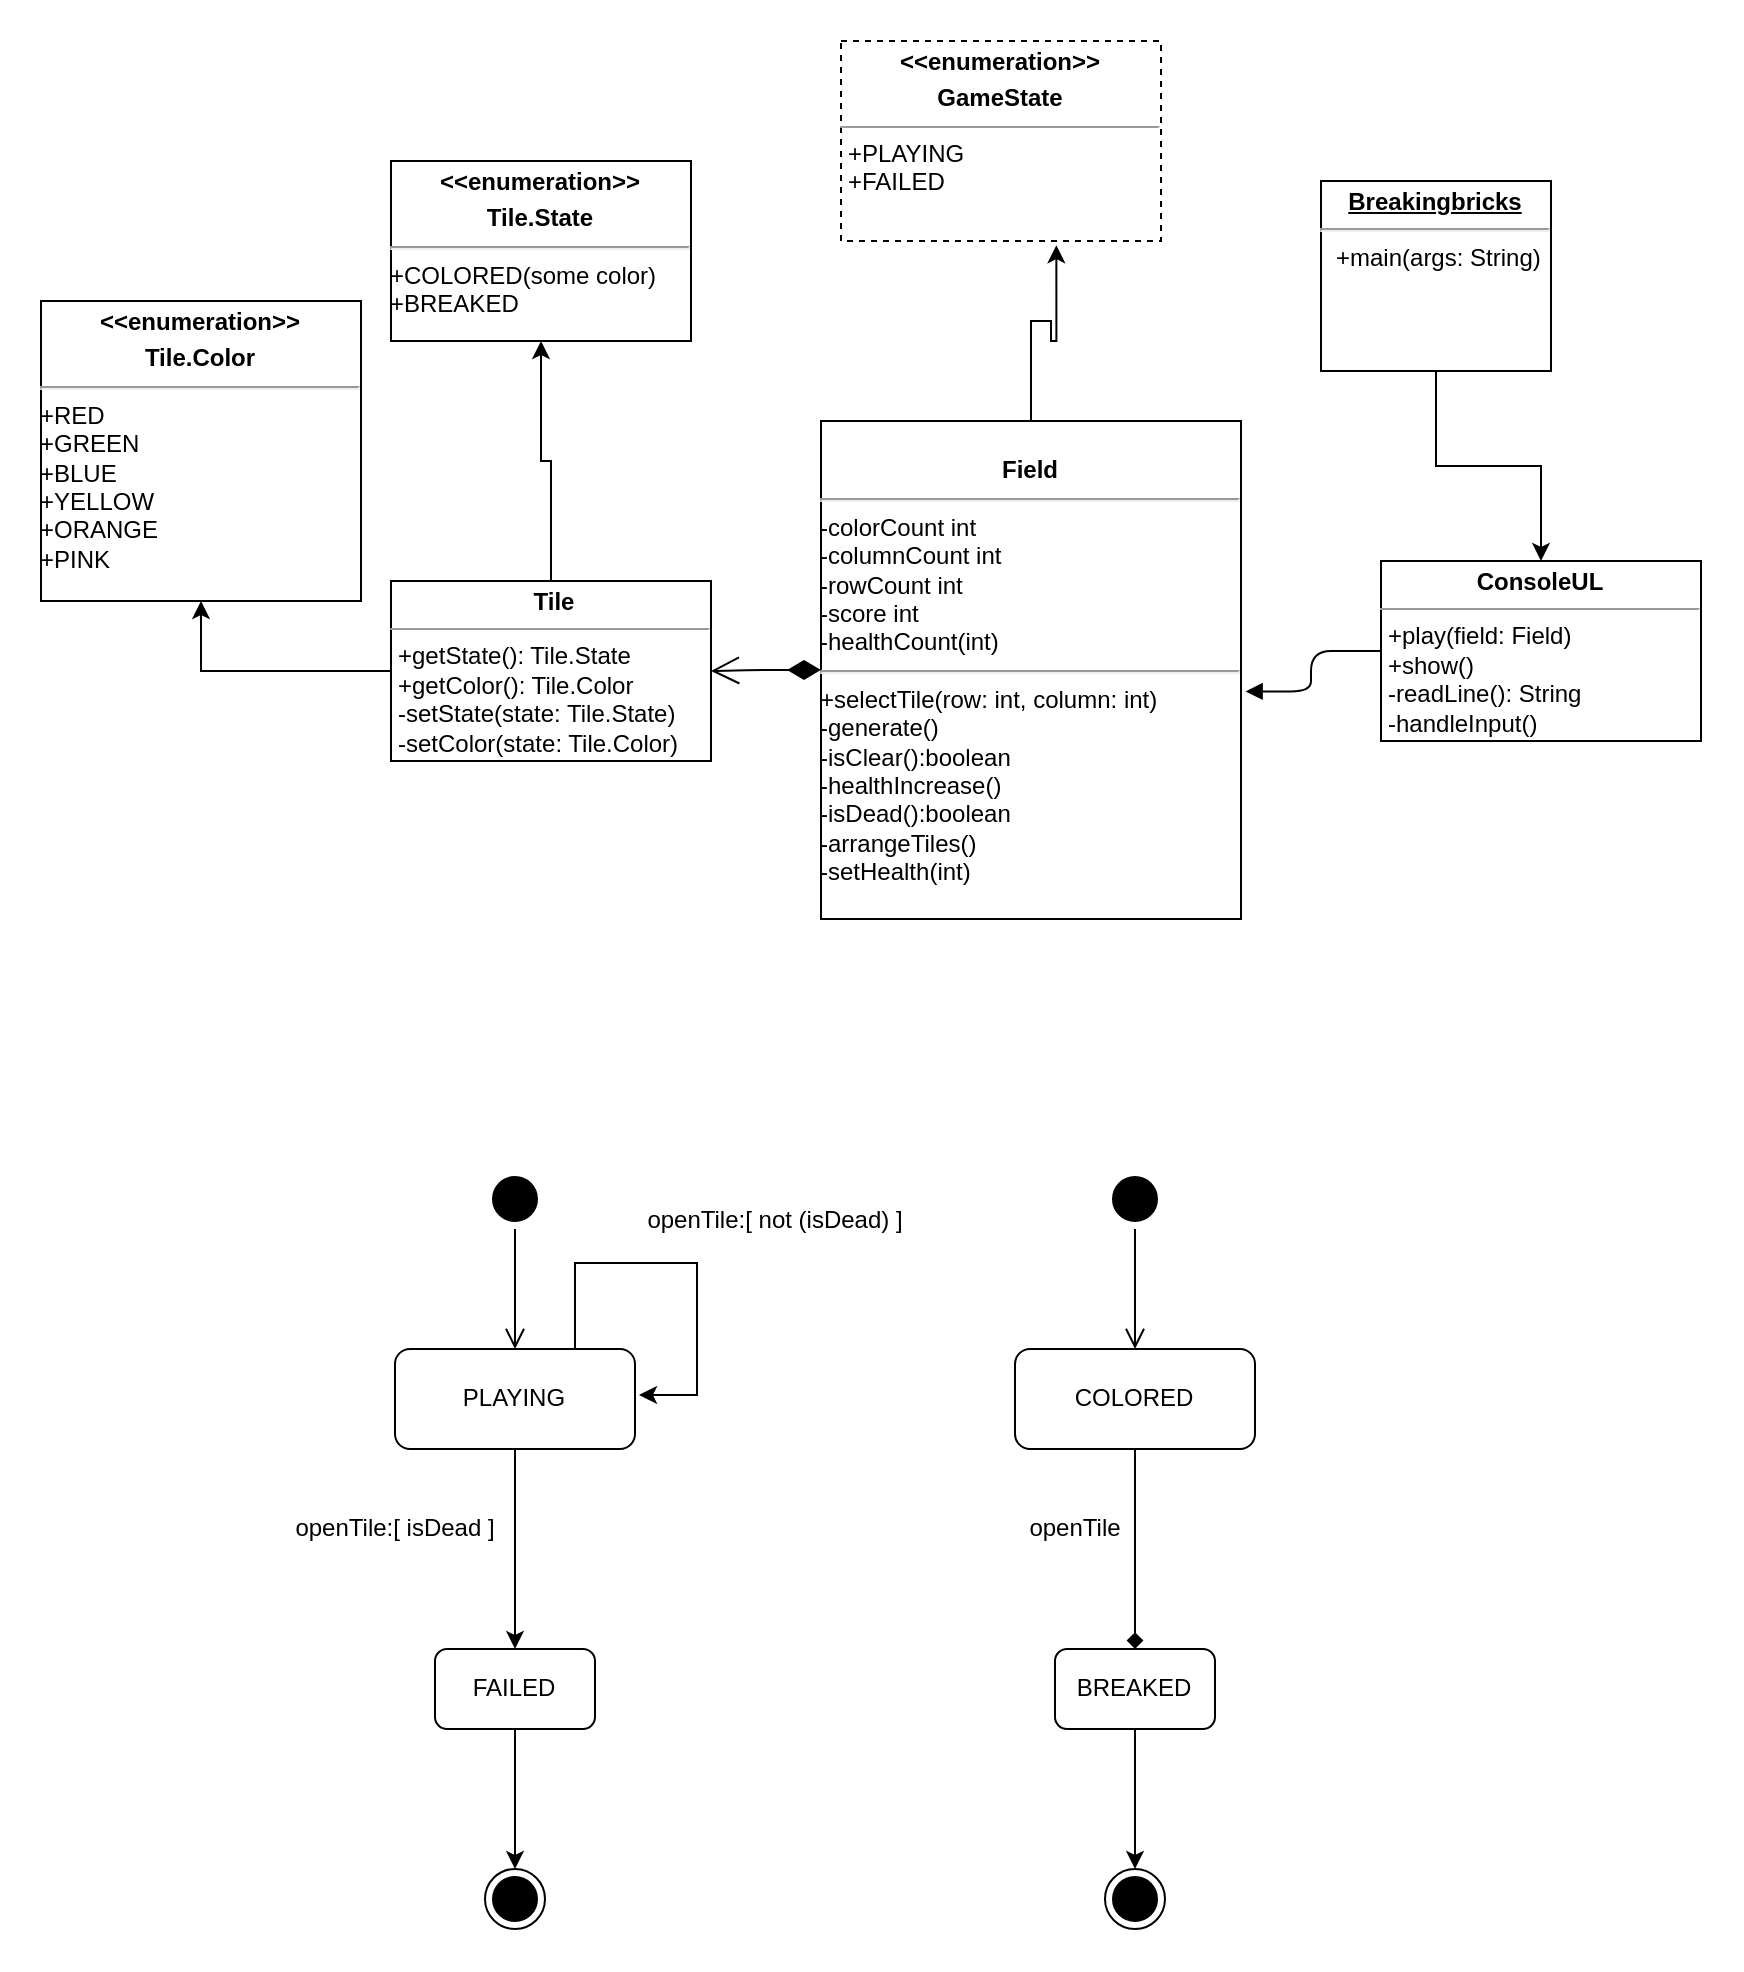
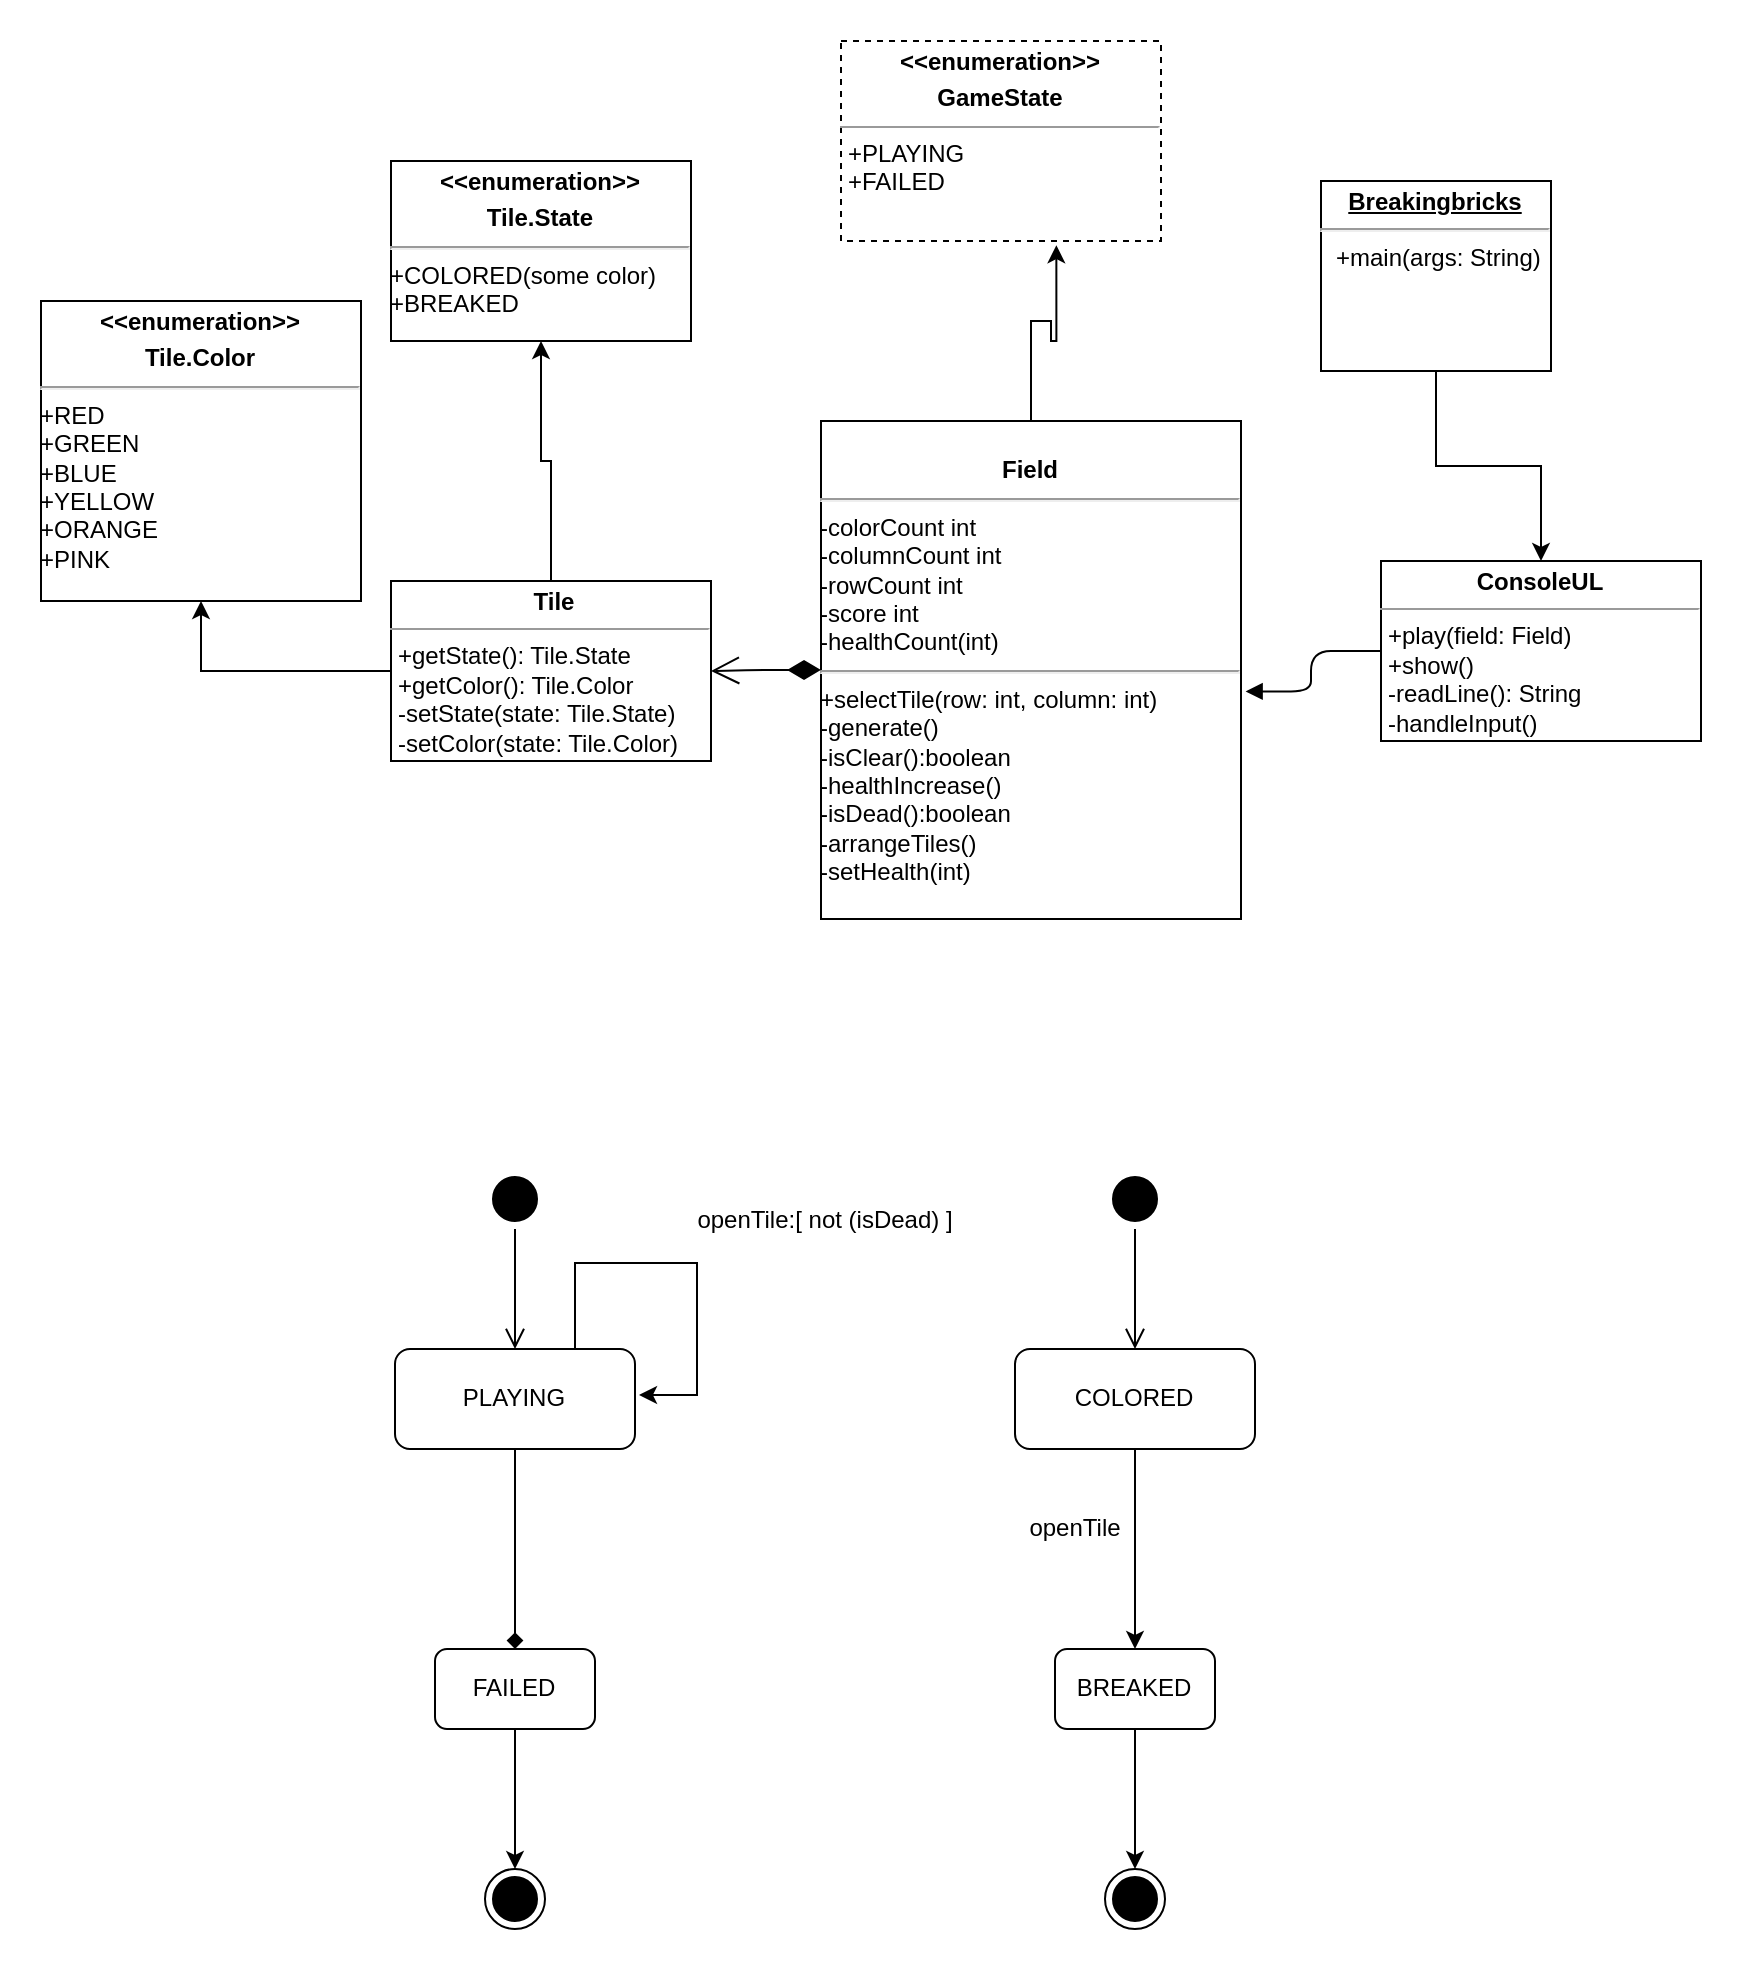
node "openTile:[ not (isDead) ]": moved (775, 1221) -> (825, 1221)
node "openTile:[ isDead ]": removed
edge "COLORED" -> "BREAKED": arrowhead diamond -> classic
edge "PLAYING" -> "FAILED": arrowhead classic -> diamond
